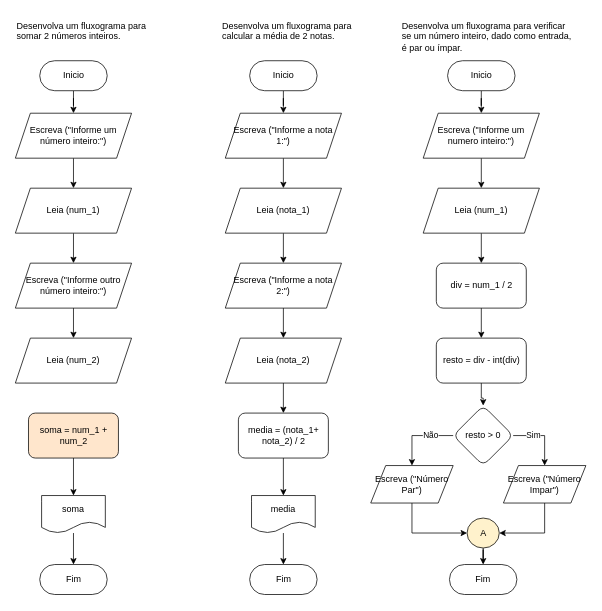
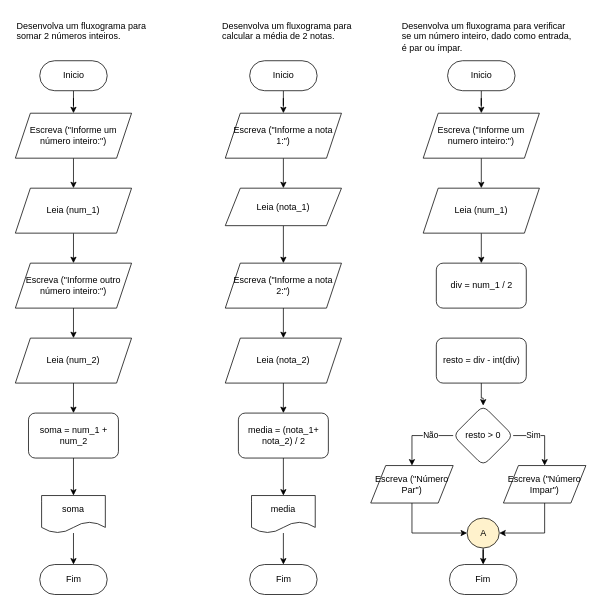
node "Leia (nota_1)": size 116x45 -> 116x38
edge "div = num_1 / 2" -> "resto = div - int(div)": removed
edge "Leia (num_2)" -> "soma = num_1 + num_2": added
node "soma = num_1 + num_2": fillcolor #ffe6cc -> #ffffff
